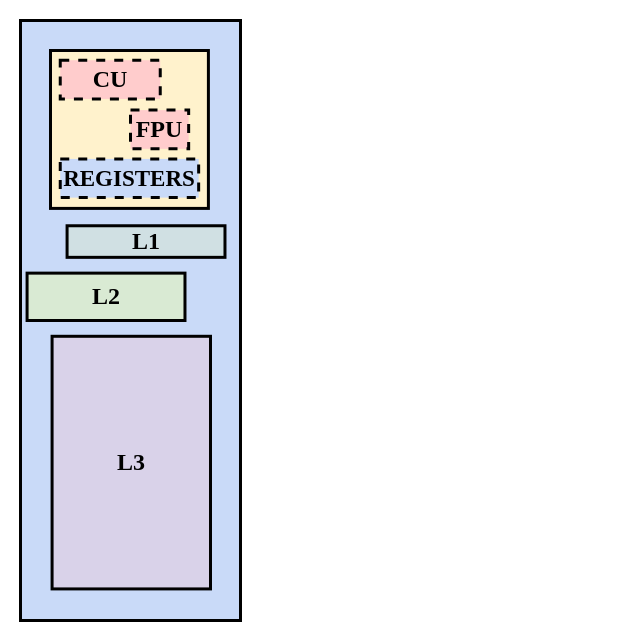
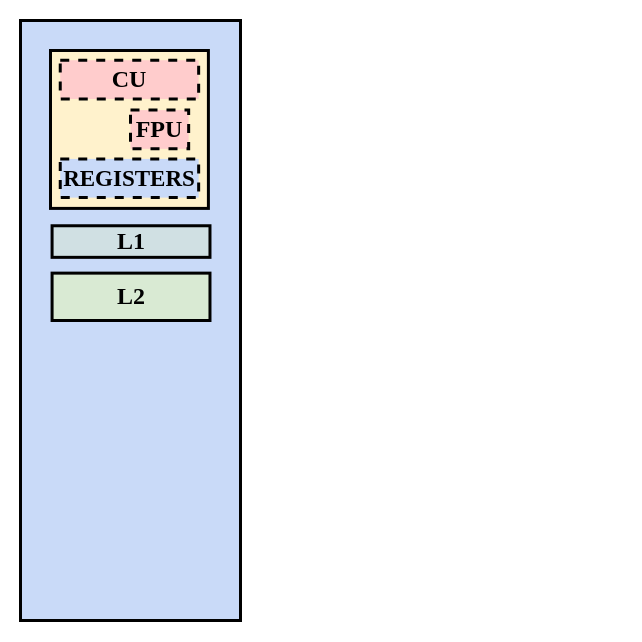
node "CU": size 100x39 -> 138x39
node "L1": moved (146, 242) -> (131, 242)
node "L2": moved (106, 297) -> (131, 297)
node "L3": removed
